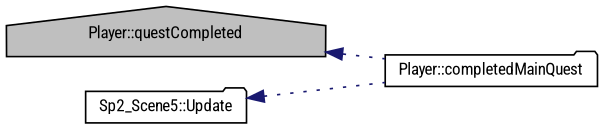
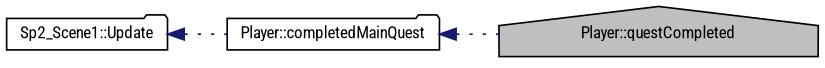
edge "Player::completedMainQuest" -> "Player::questCompleted": reversed
node "Sp2_Scene5::Update": label "Sp2_Scene5::Update" -> "Sp2_Scene1::Update"
